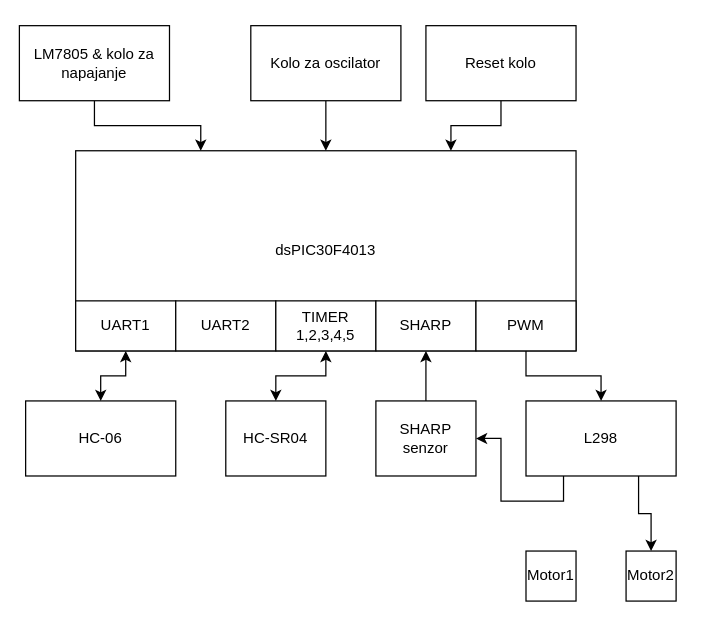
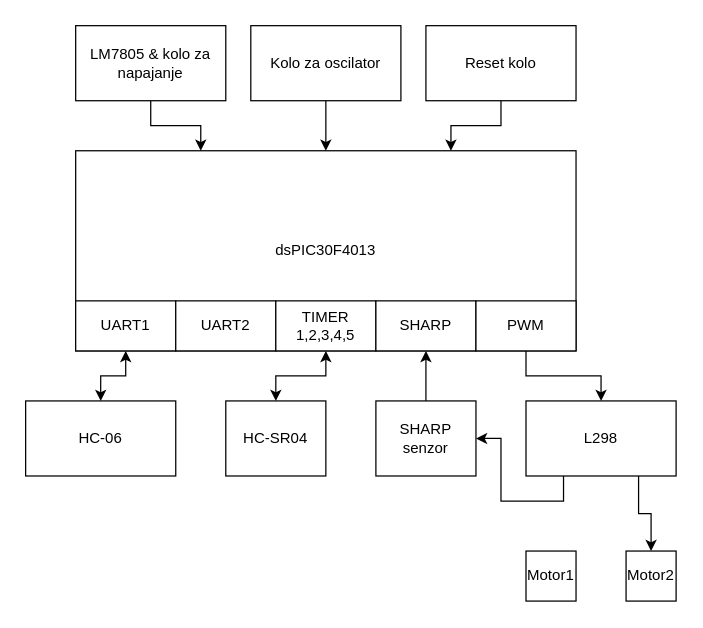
node "LM7805 & kolo za napajanje": moved (94, 63) -> (151, 63)
